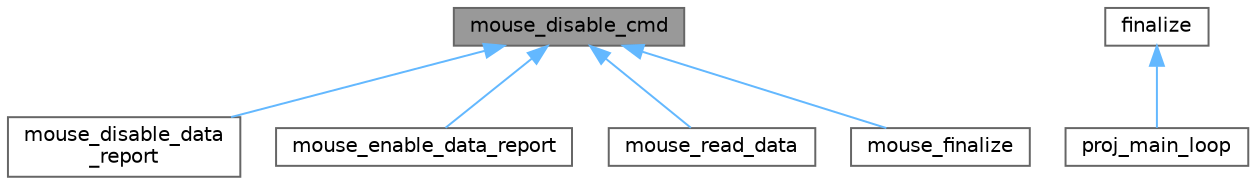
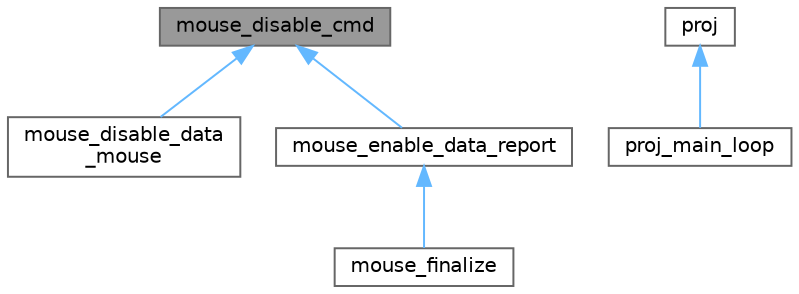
node "finalize": label "finalize" -> "proj"
edge "mouse_finalize" -> "mouse_disable_cmd": now "mouse_finalize" -> "mouse_enable_data_report"
node "mouse_disable_data _report": label "mouse_disable_data _report" -> "mouse_disable_data _mouse"
node "mouse_read_data": removed
